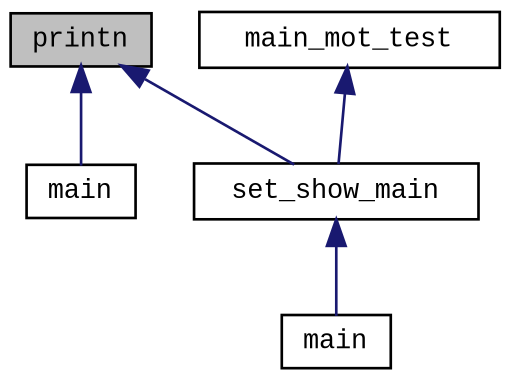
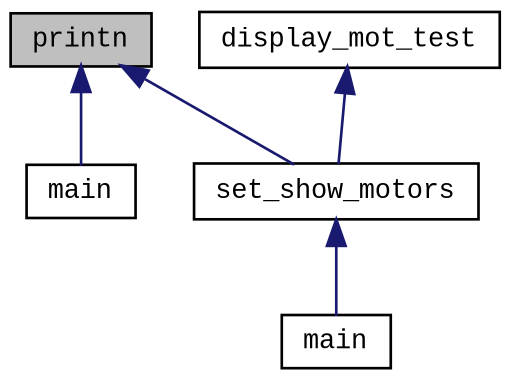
node "main_mot_test": label "main_mot_test" -> "display_mot_test"
node "set_show_main": label "set_show_main" -> "set_show_motors"
